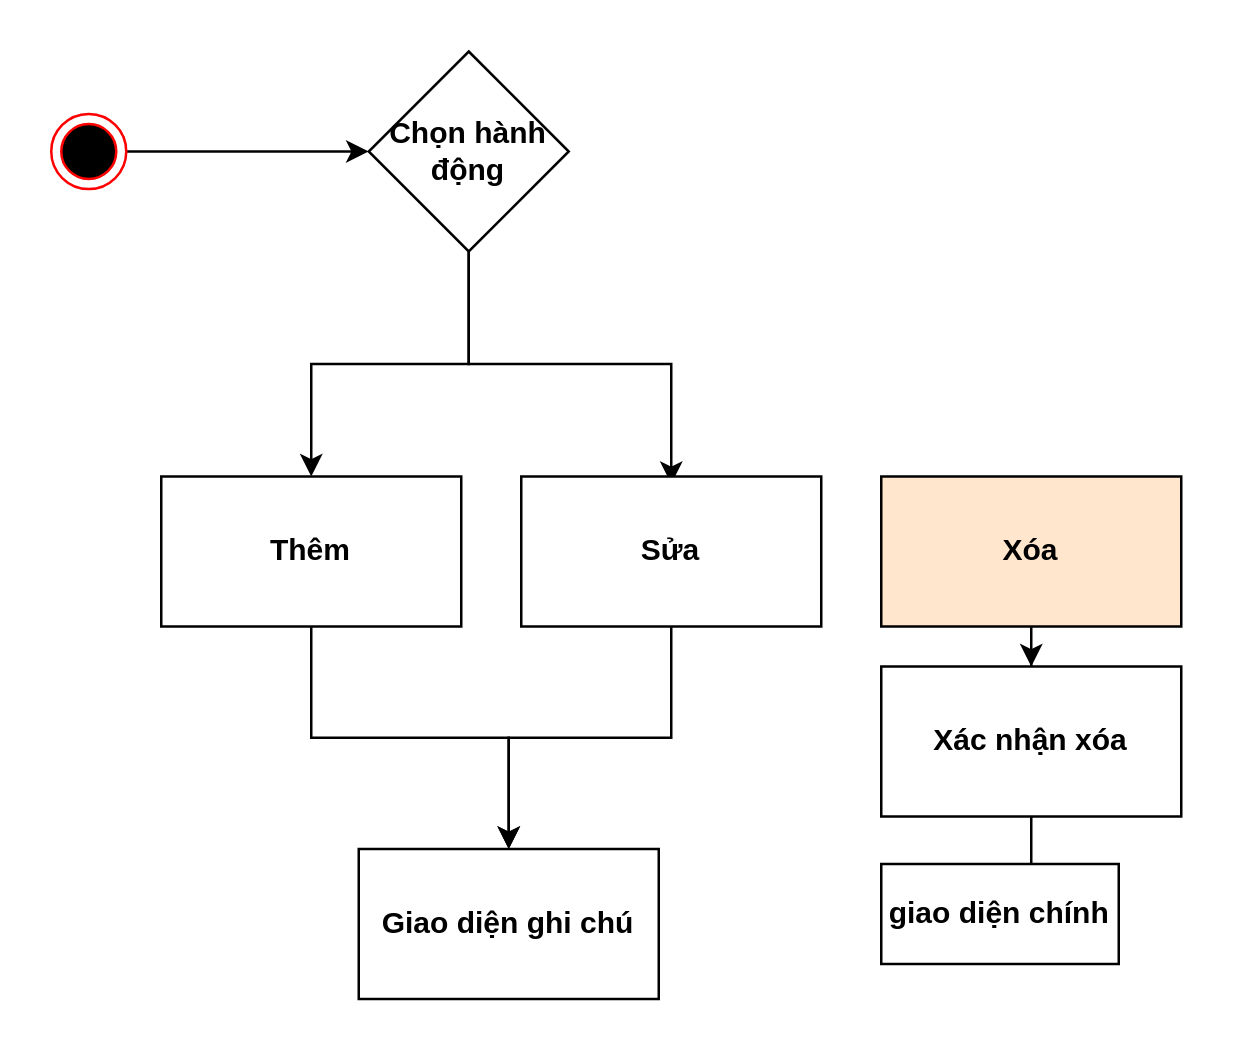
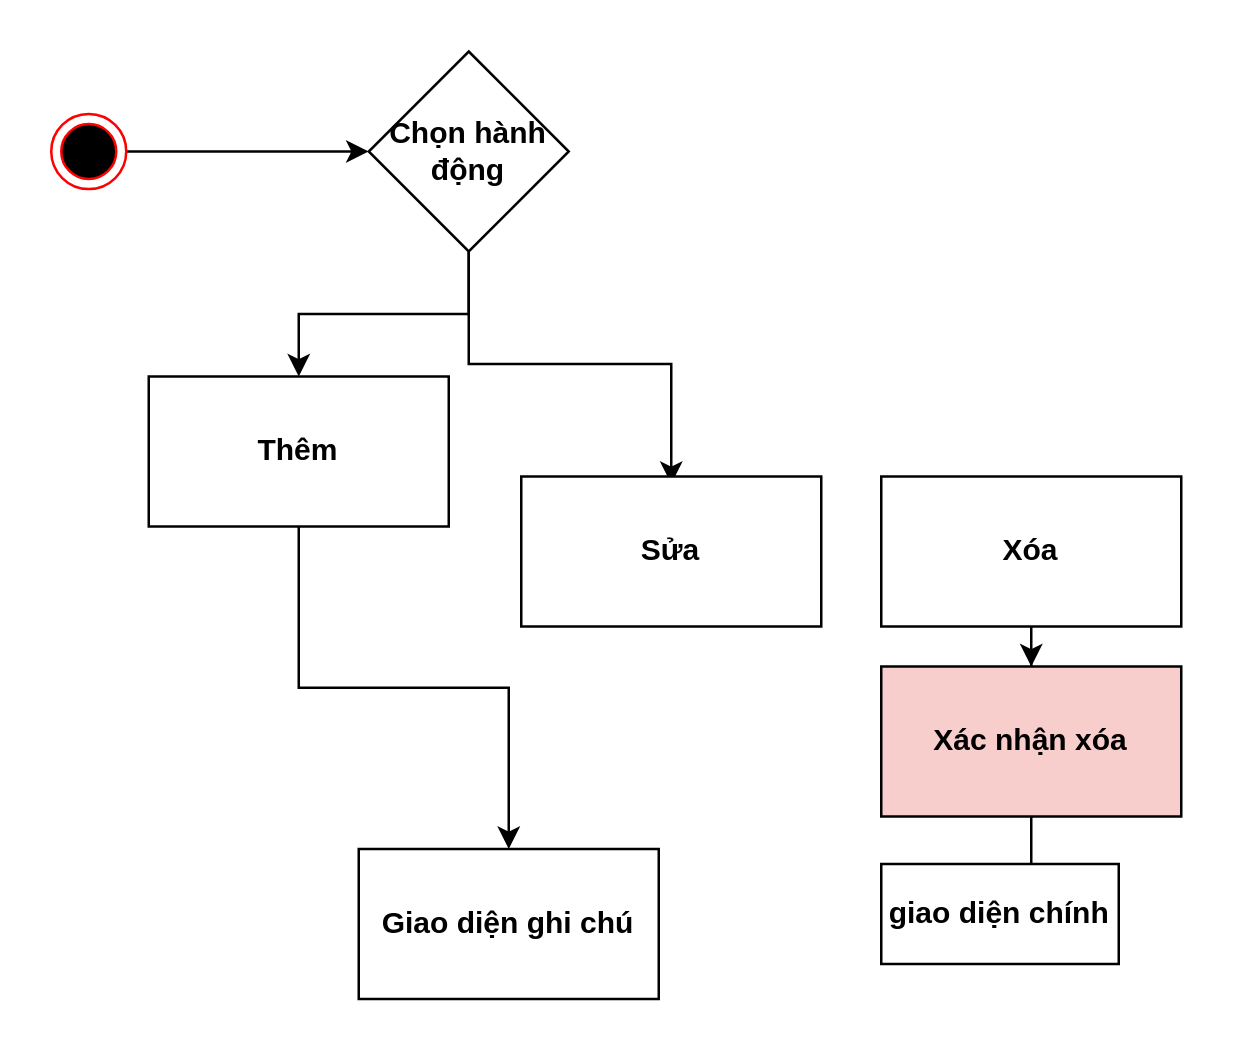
node "Thêm": moved (311, 551) -> (299, 451)
node "Xóa": fillcolor #ffe6cc -> #ffffff
edge "Sửa" -> "Giao diện ghi chú": removed
node "Xác nhận xóa": fillcolor #ffffff -> #f8cecc
